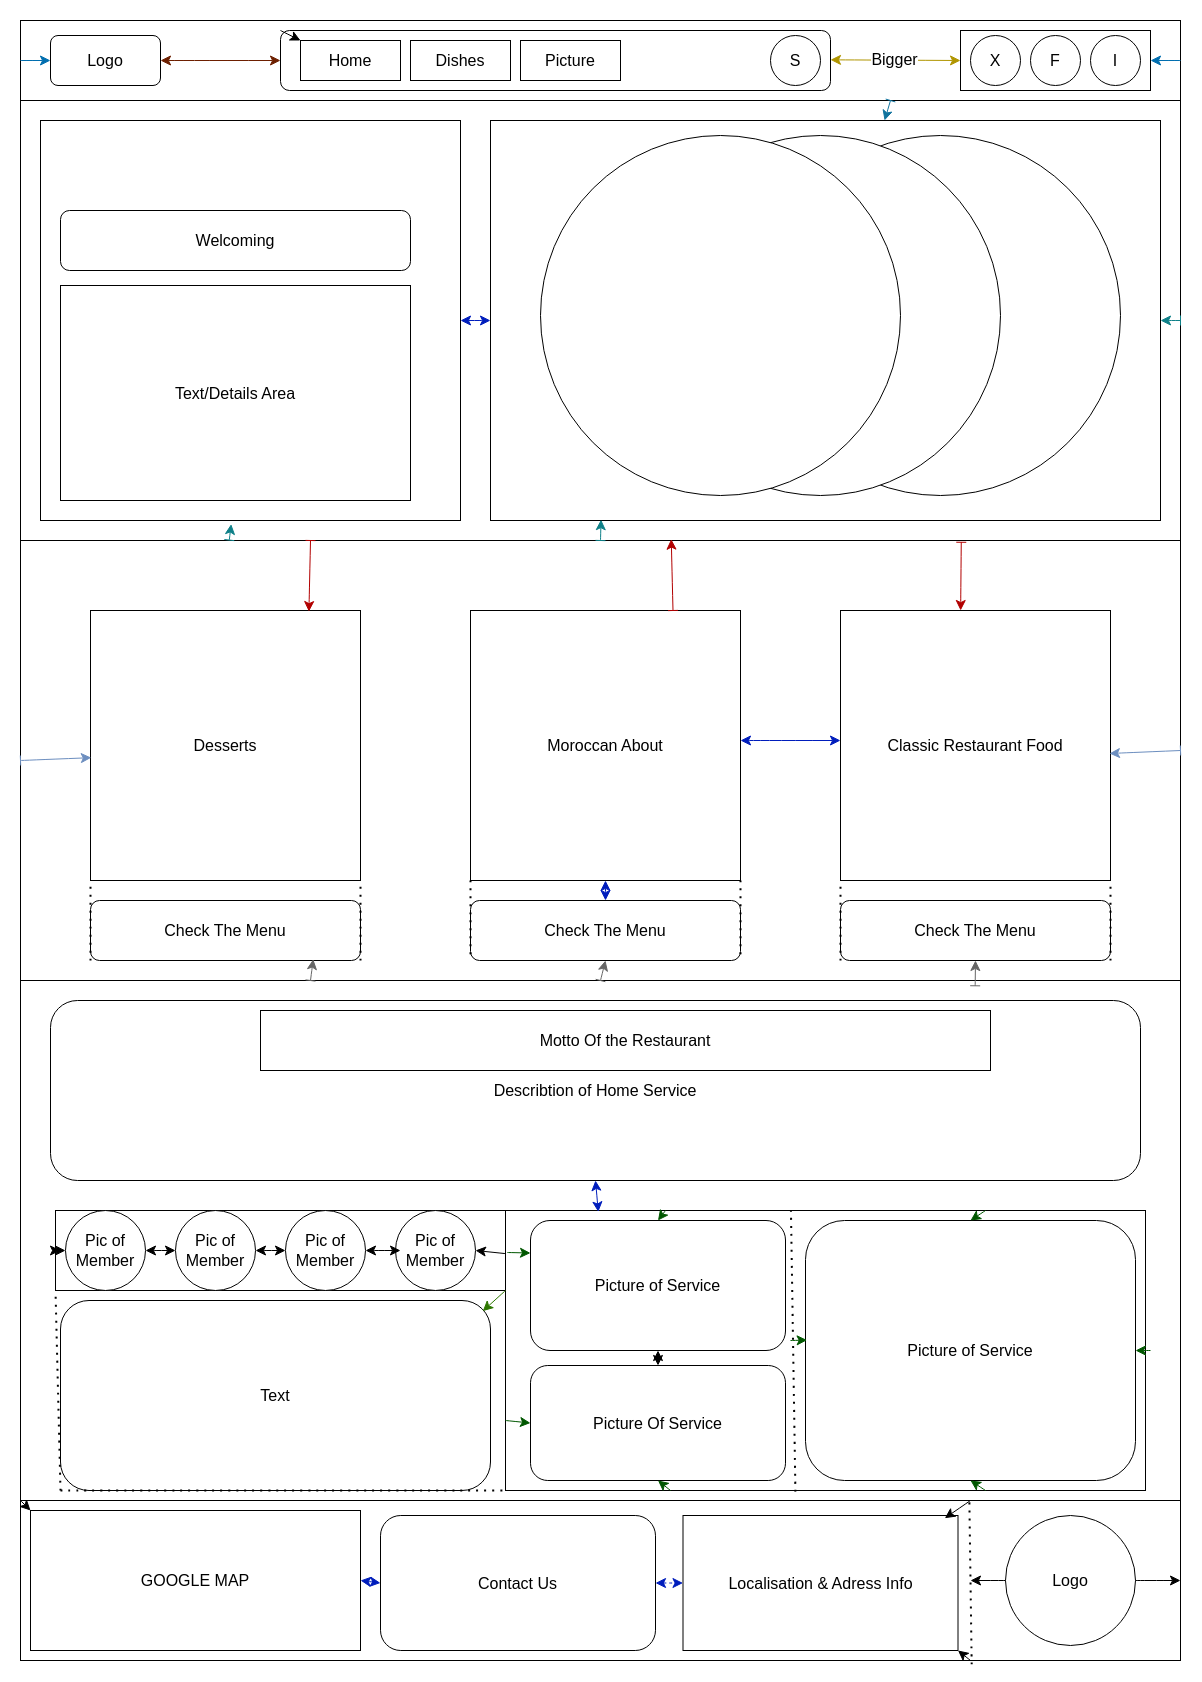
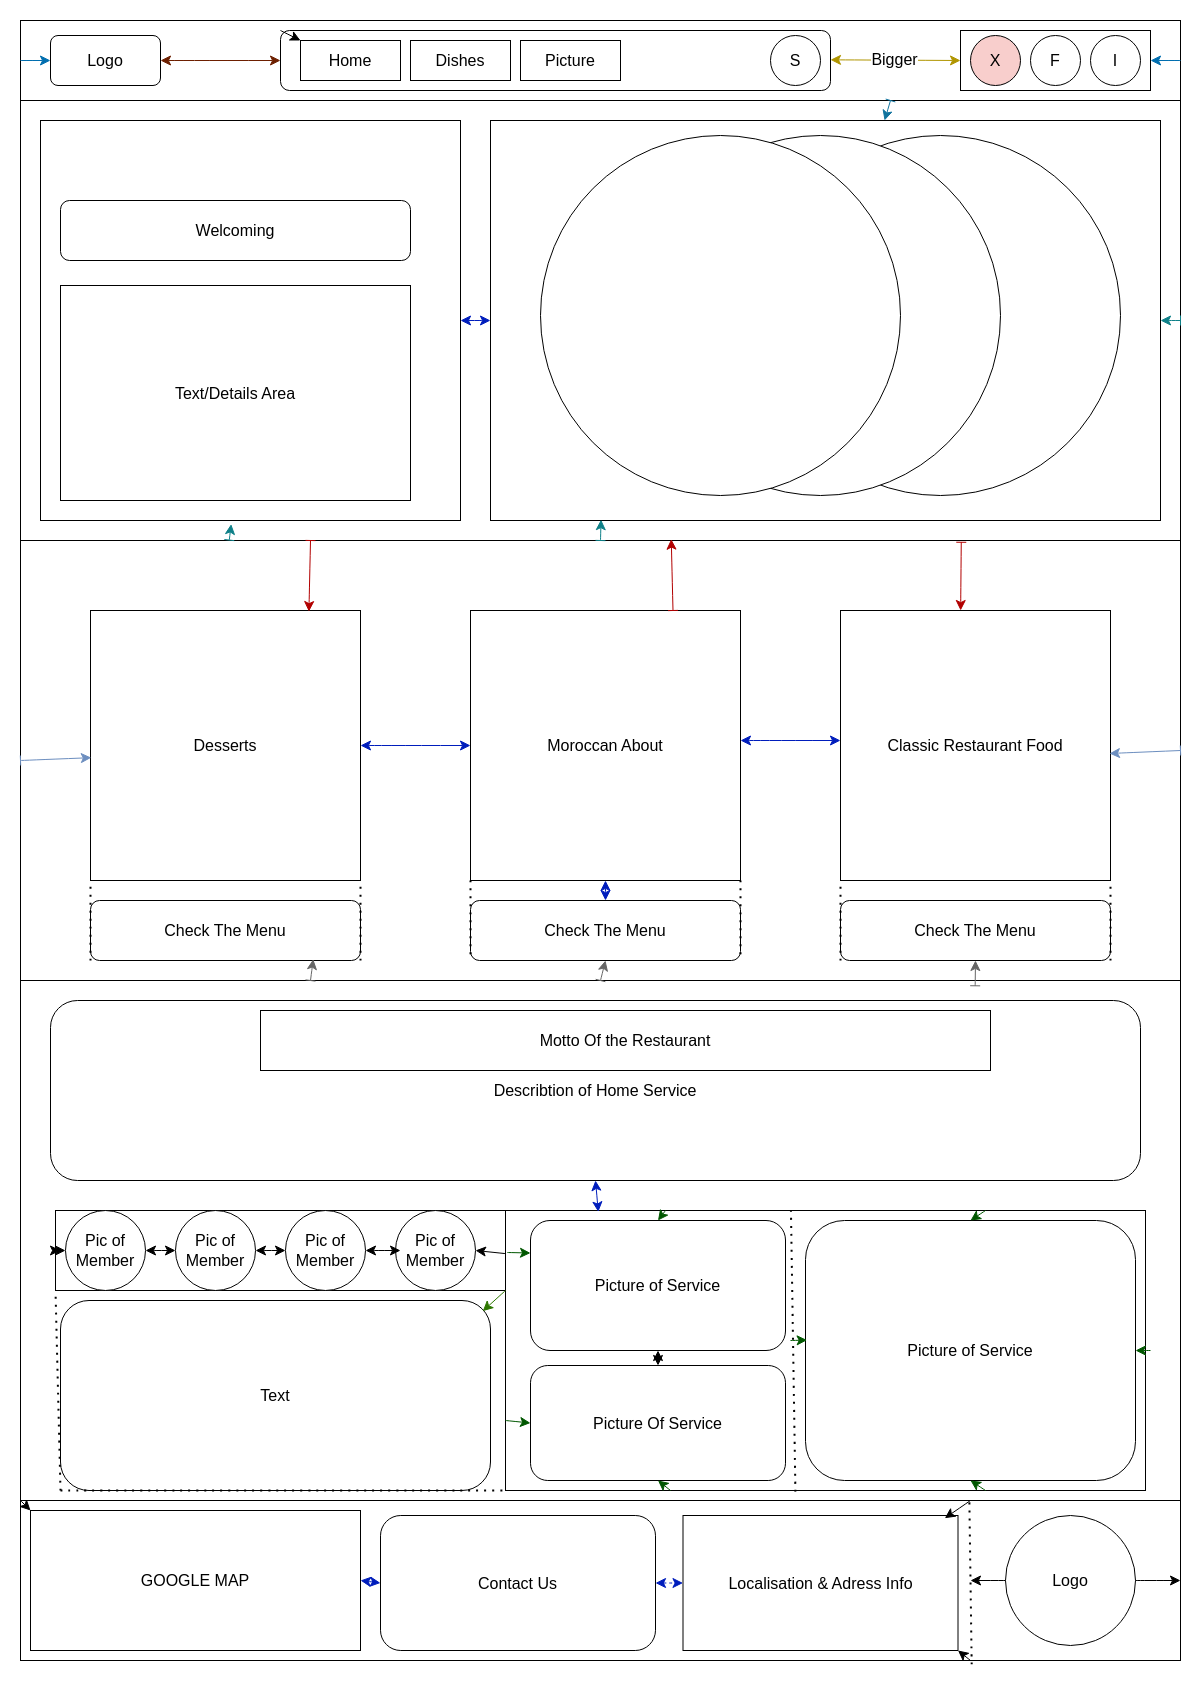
node "X": fillcolor #ffffff -> #f8cecc
node "Welcoming": moved (236, 241) -> (236, 231)
edge "Desserts" -- "Moroccan About": added
